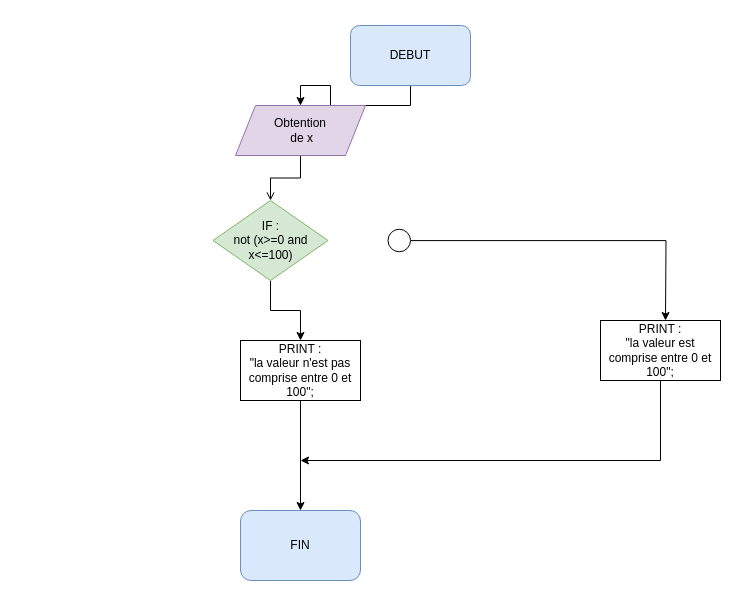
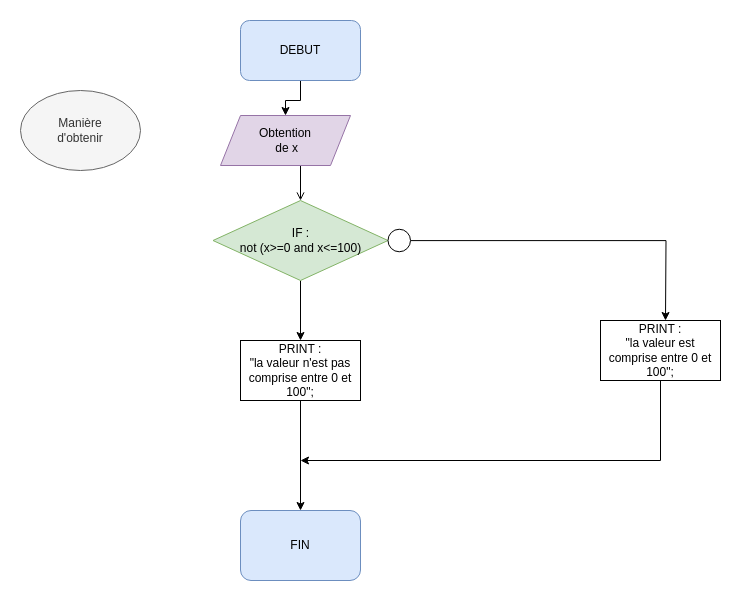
node "DEBUT": moved (411, 56) -> (301, 51)
node "Manière d'obtenir": added
node "Obtention de x": moved (301, 131) -> (286, 141)
node "IF : not (x>=0 and x<=100)": size 115x80 -> 175x80
